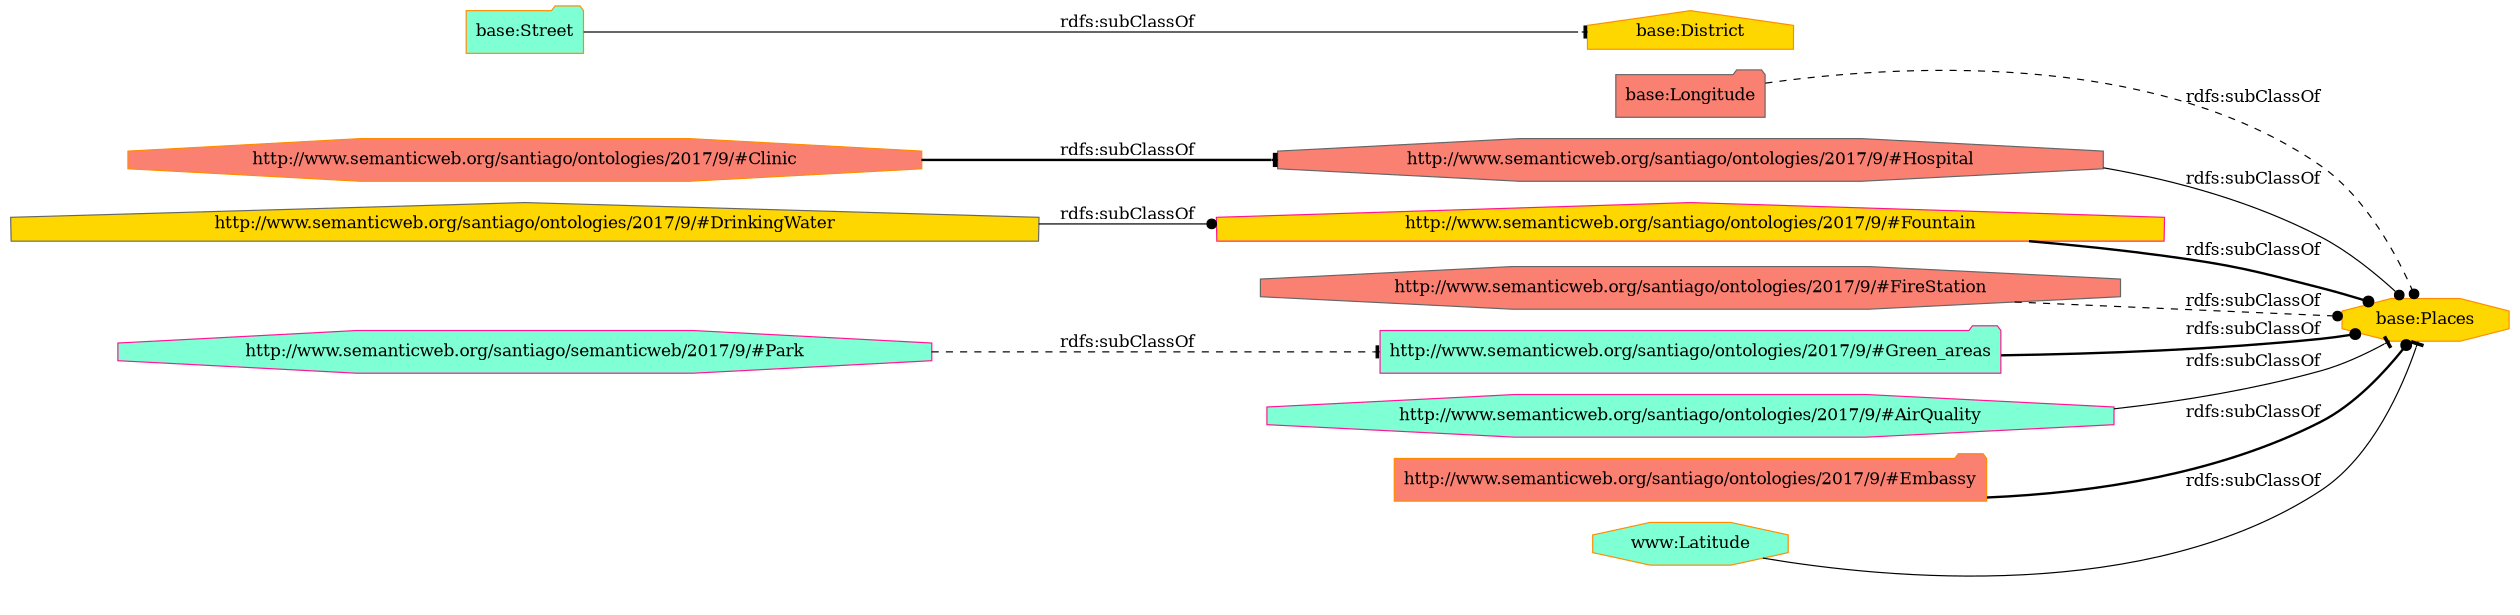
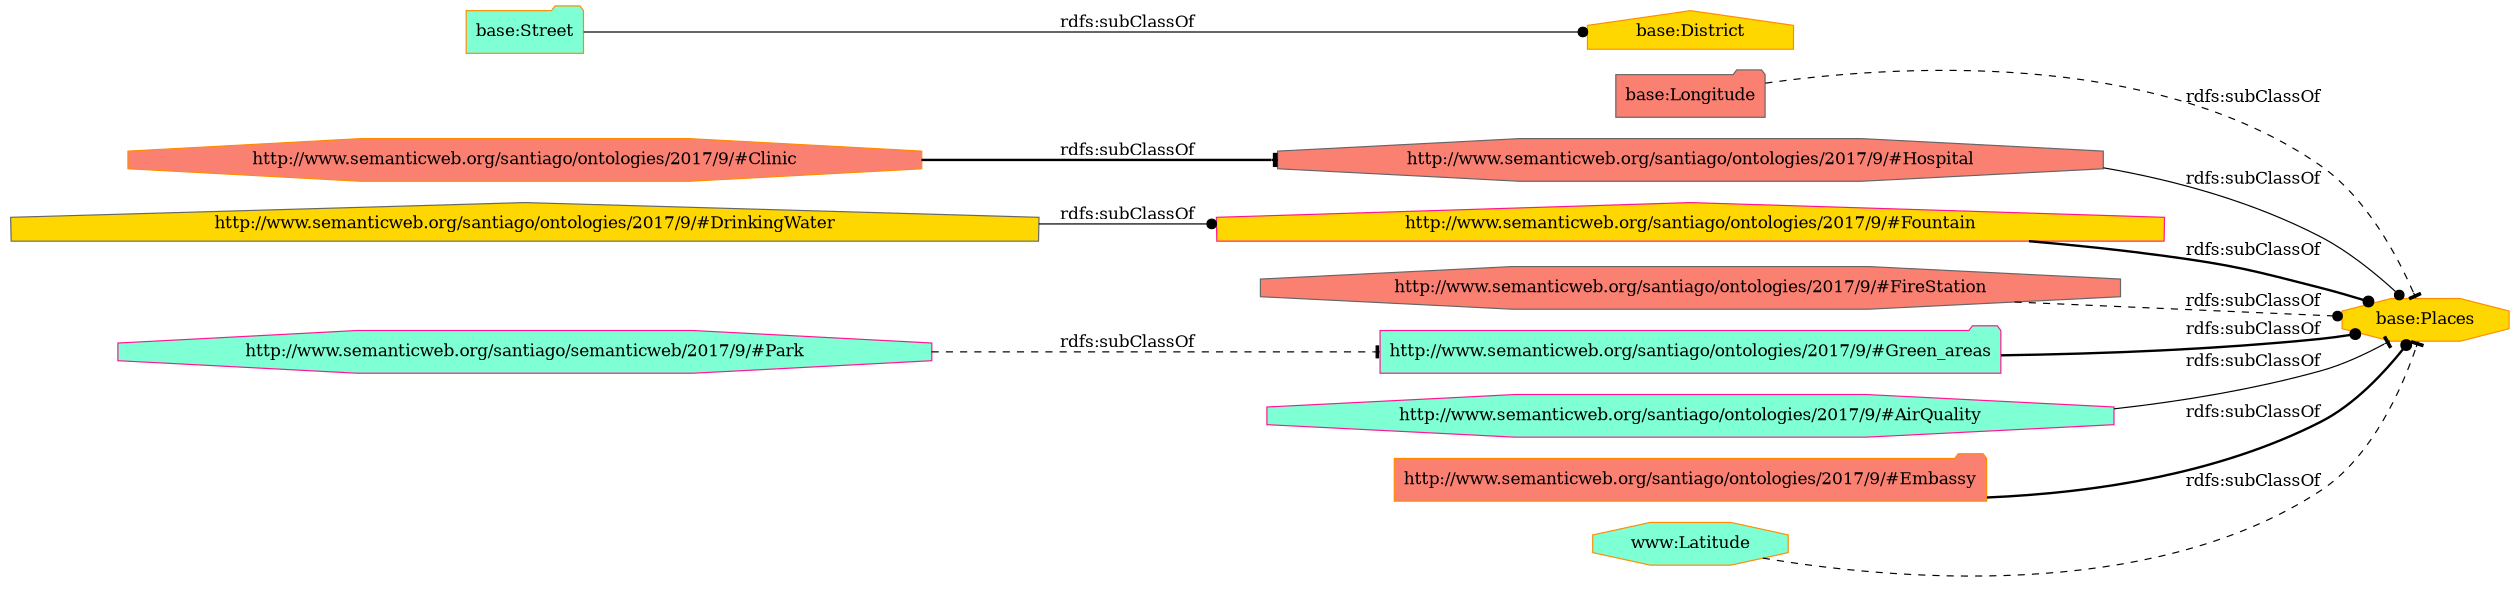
edge "base:Street" -> "base:District": arrowhead tee -> dot
edge "base:Longitude" -> "base:Places": arrowhead dot -> tee
edge "www:Latitude" -> "base:Places": style solid -> dashed
